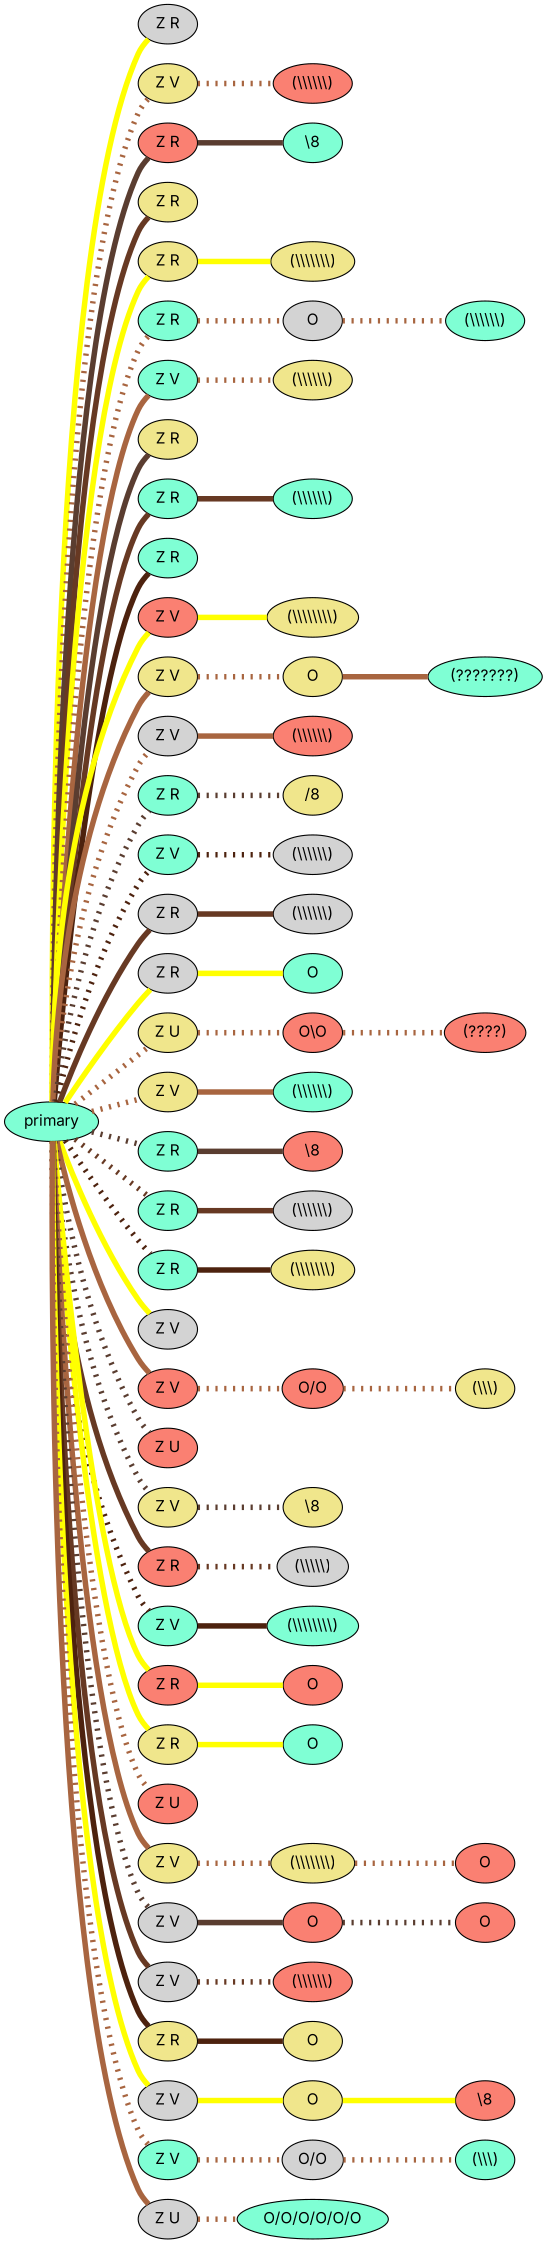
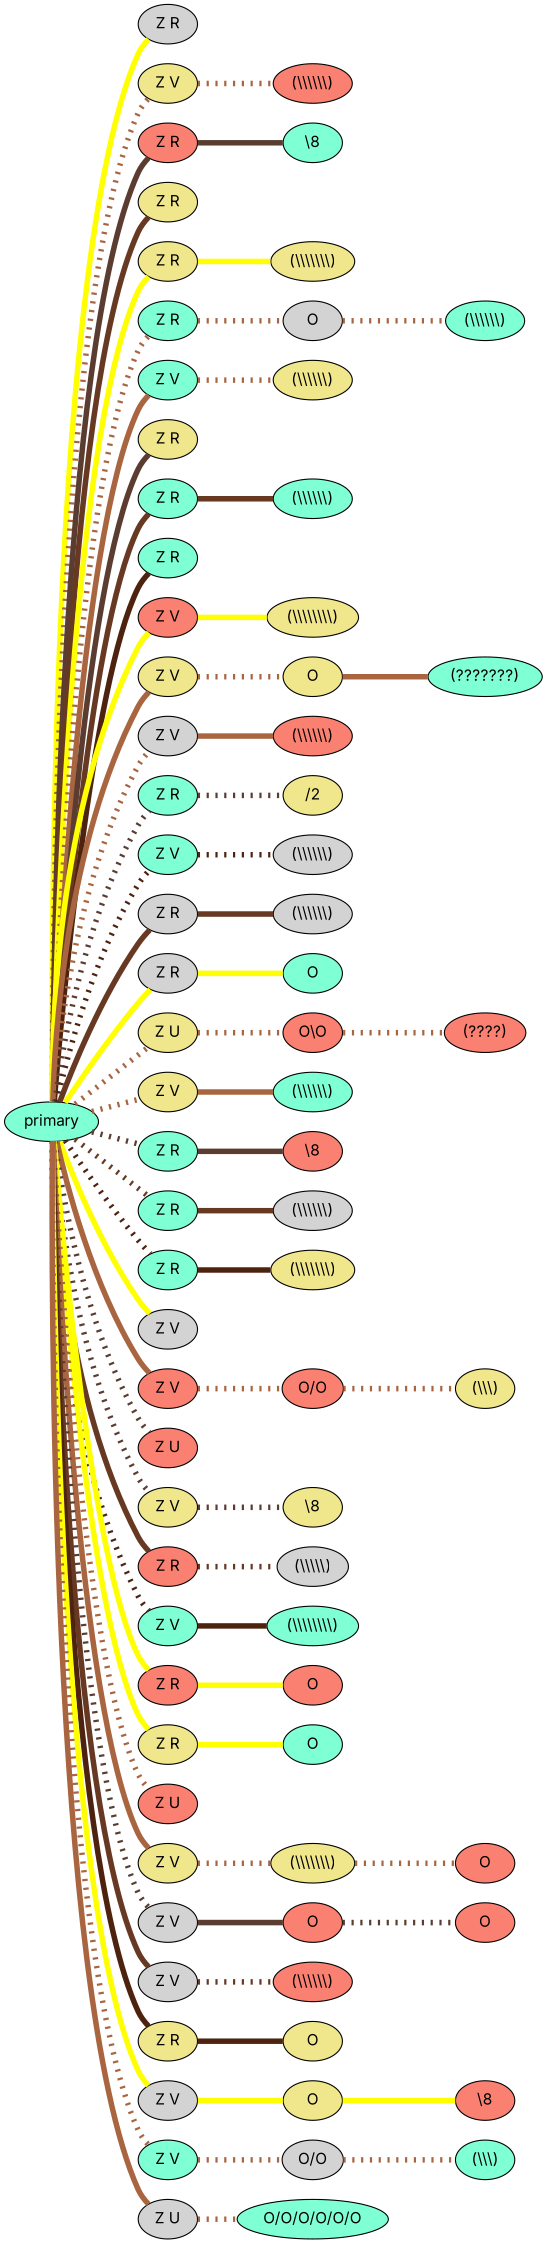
node "/8": label "/8" -> "/2"
